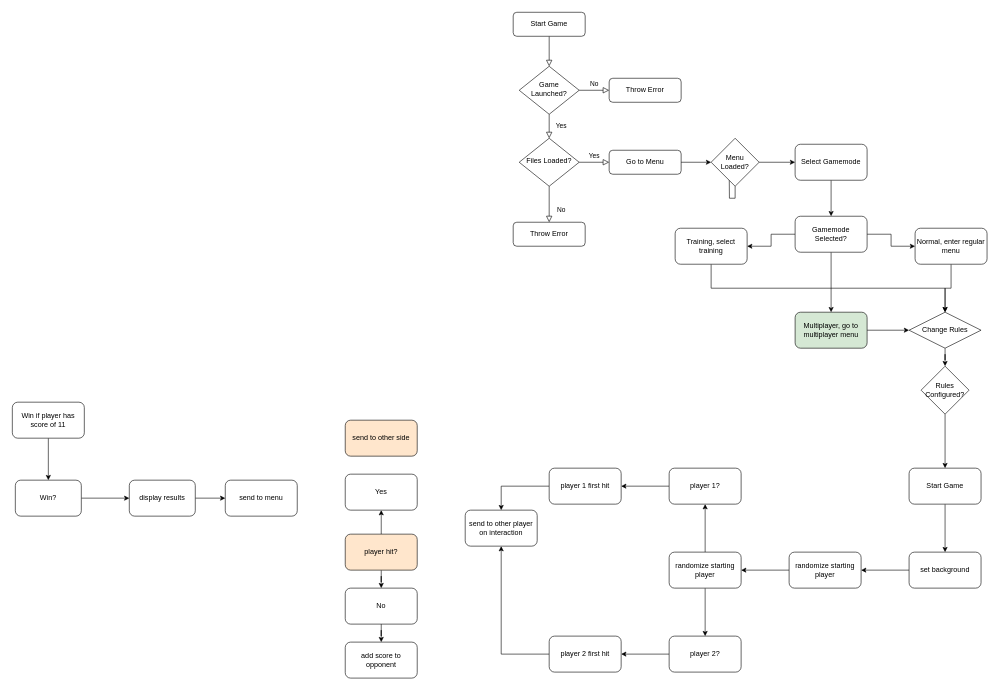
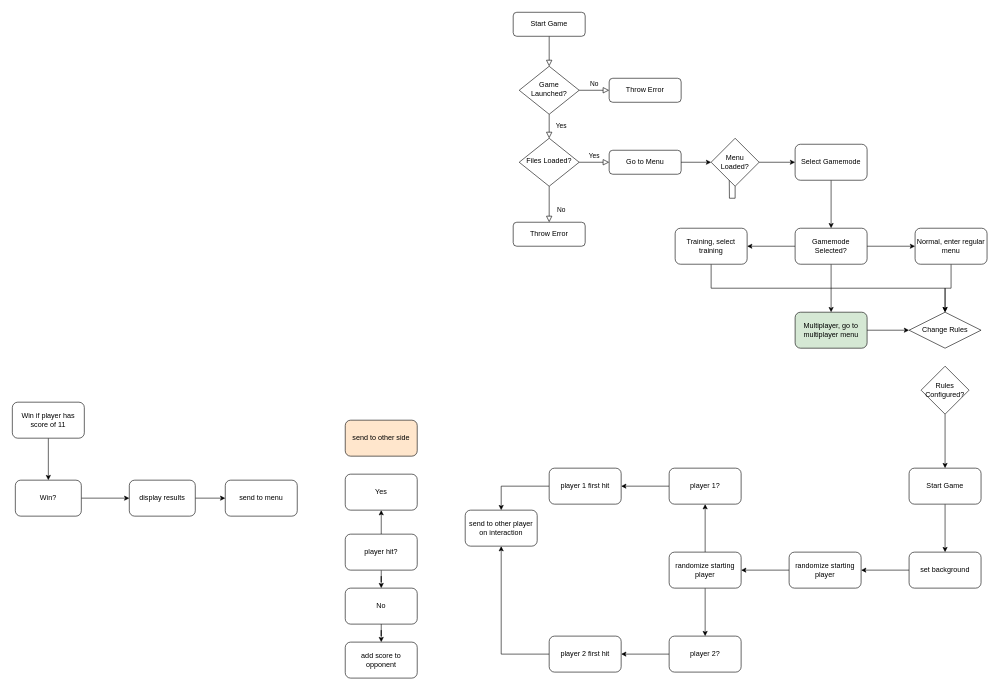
node "Gamemode Selected?": moved (831, 234) -> (831, 246)
edge "Change Rules" -> "Rules Configured?": removed
node "player hit?": fillcolor #ffe6cc -> #ffffff
